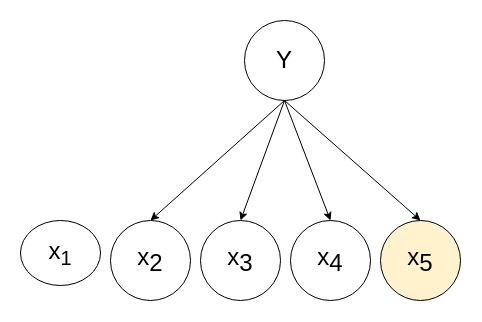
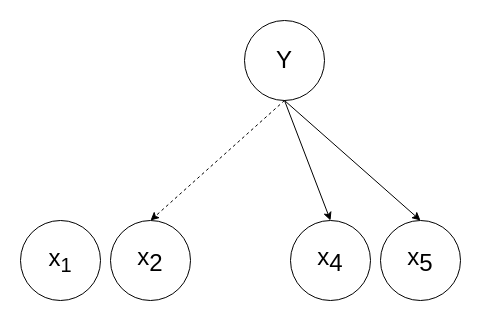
edge "Y" -> "x3": removed
edge "Y" -> "x2": style solid -> dashed
node "x1": size 80x65 -> 80x80
node "x3": removed
node "x5": fillcolor #fff2cc -> #ffffff
